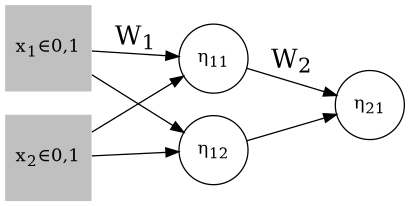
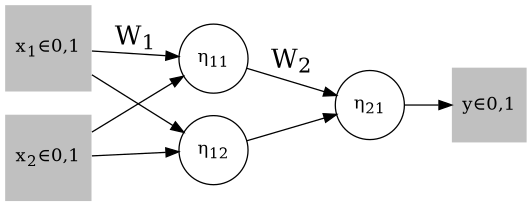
node "y∈0,1": added
